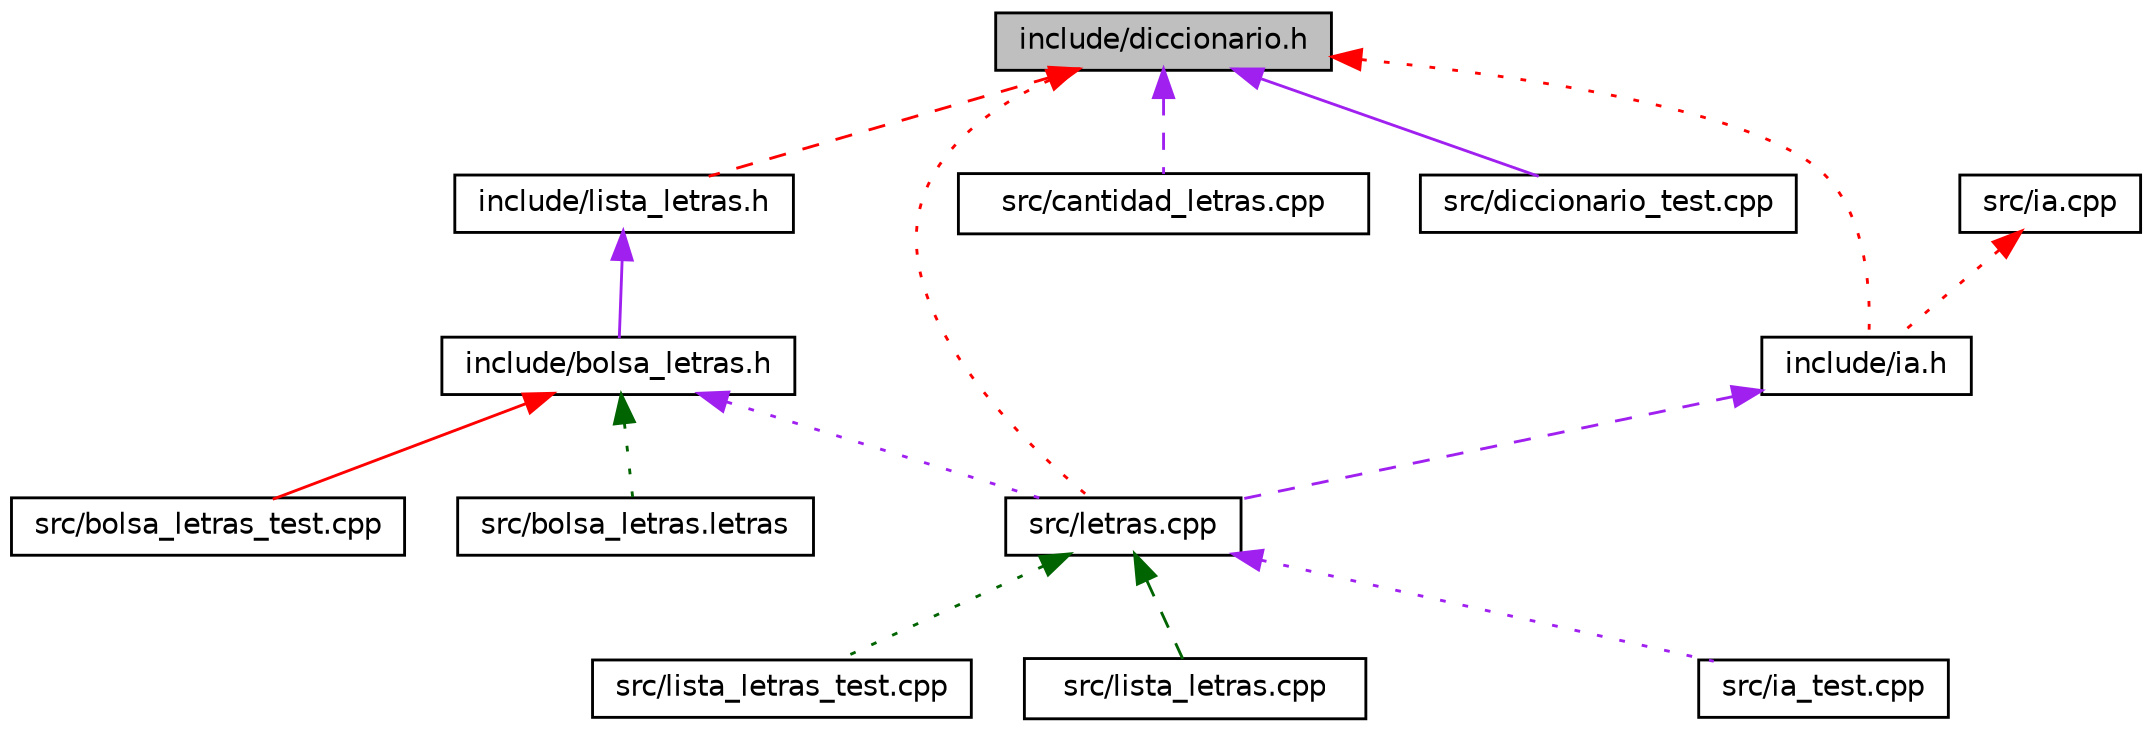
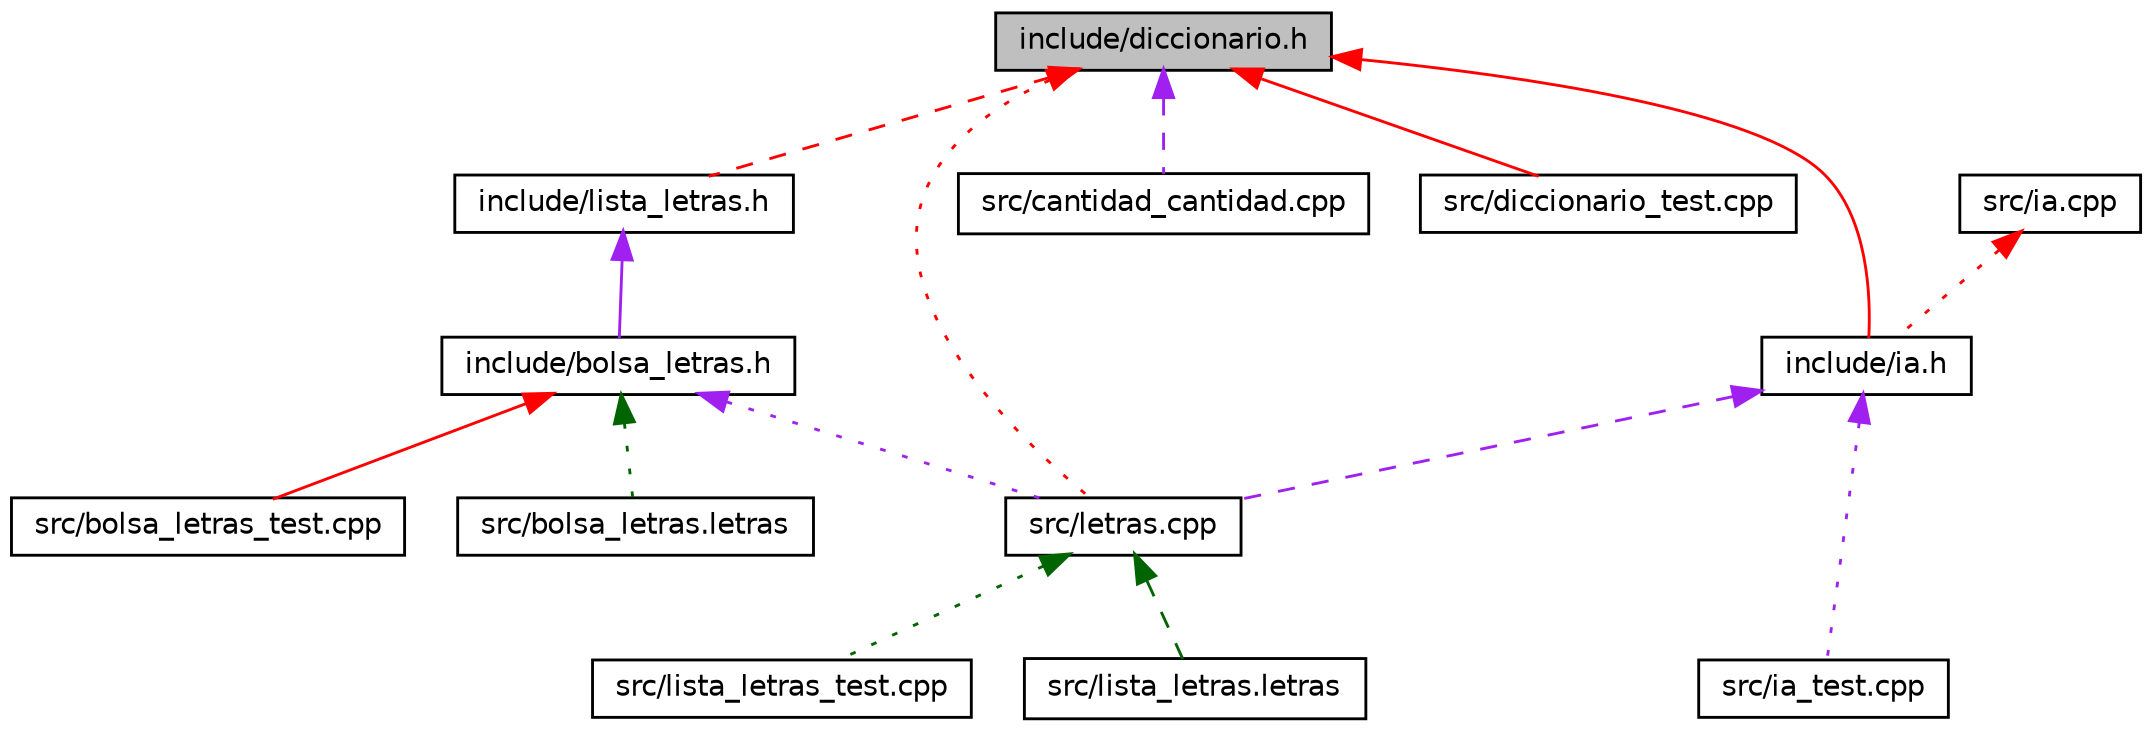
edge "include/ia.h" -> "include/diccionario.h": style dotted -> solid
edge "src/diccionario_test.cpp" -> "include/diccionario.h": color purple -> red
node "src/cantidad_letras.cpp": label "src/cantidad_letras.cpp" -> "src/cantidad_cantidad.cpp"
edge "src/ia_test.cpp" -> "src/letras.cpp": now "src/ia_test.cpp" -> "include/ia.h"
node "src/lista_letras.cpp": label "src/lista_letras.cpp" -> "src/lista_letras.letras"
